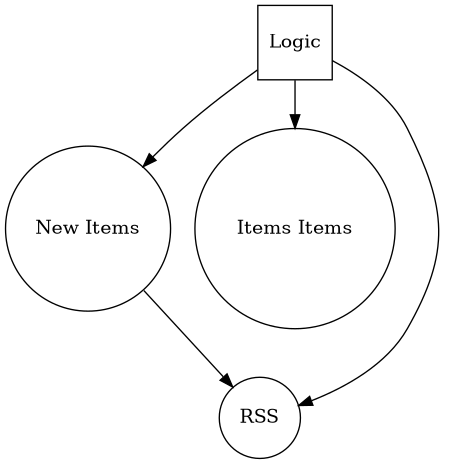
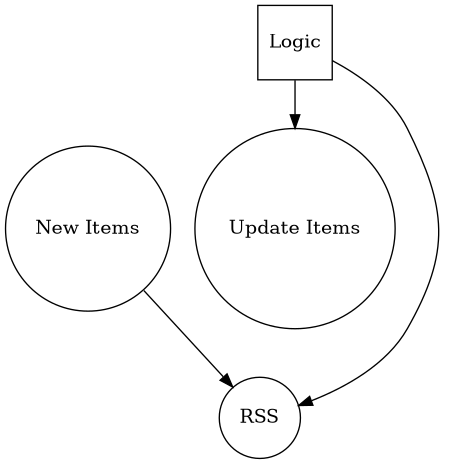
edge "Logic" -> "New Items": removed
node "Items Items": label "Items Items" -> "Update Items"
